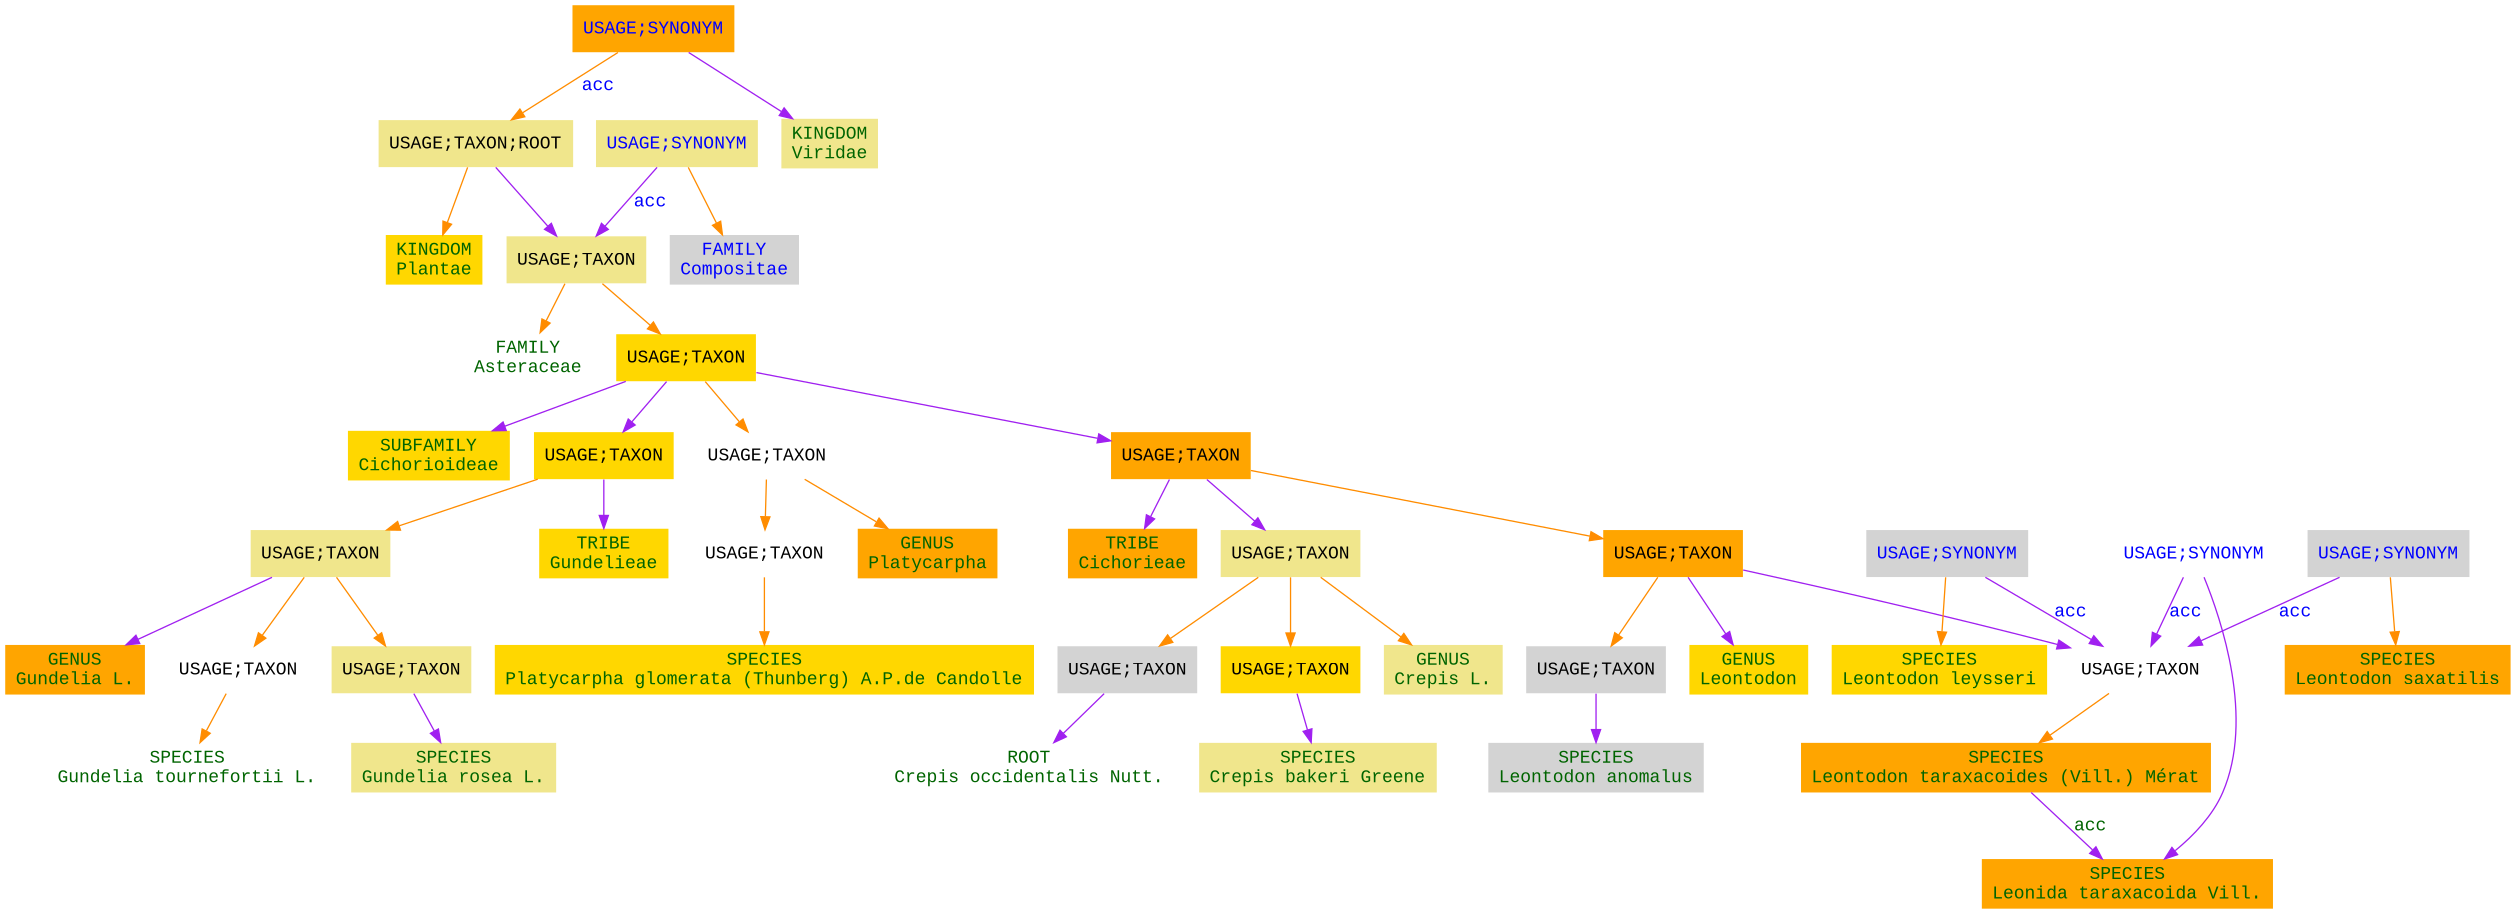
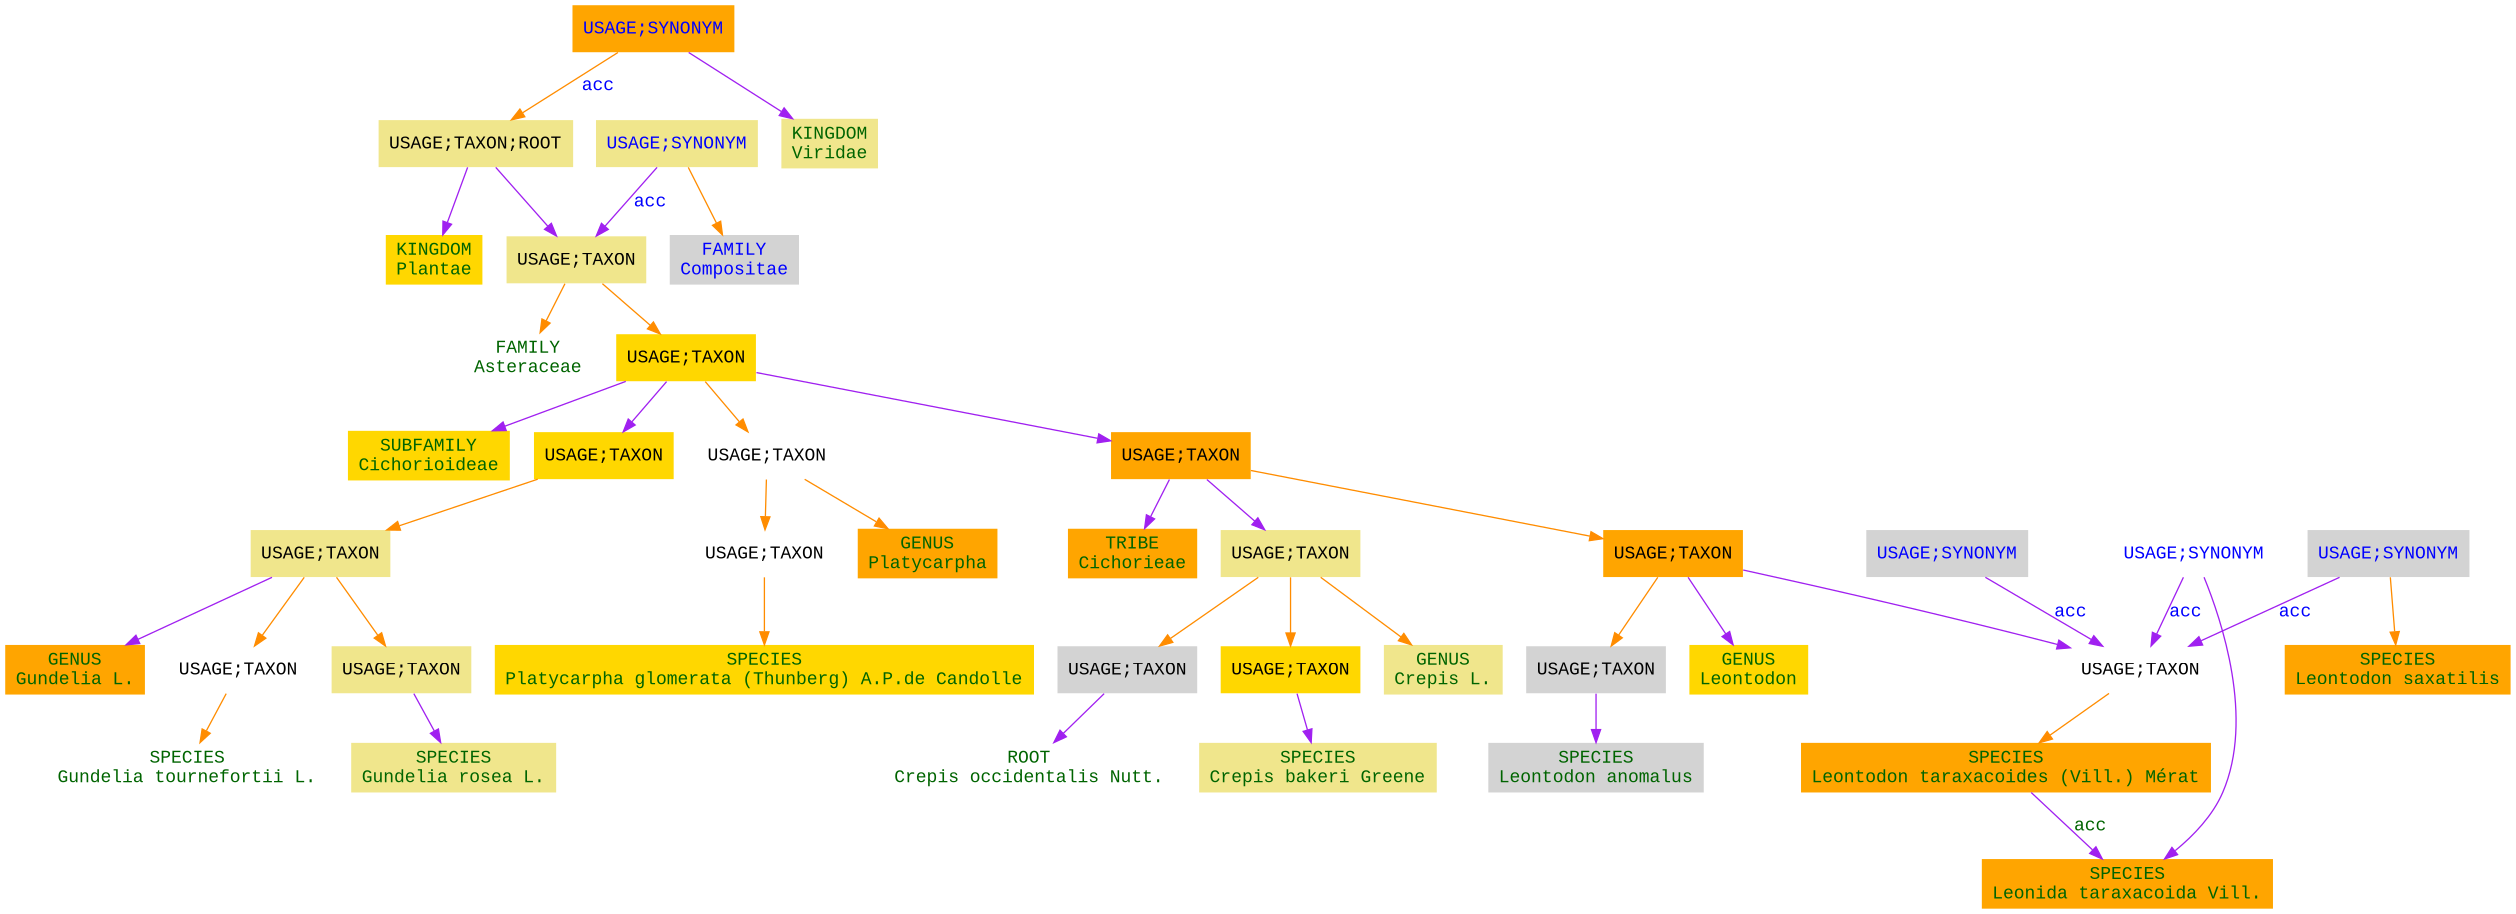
edge "USAGE;TAXON;ROOT" -> "KINGDOM Plantae": color darkorange -> purple
node "TRIBE Gundelieae": removed
node "SPECIES Leontodon leysseri": removed
